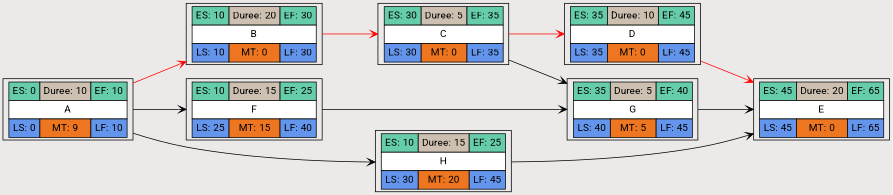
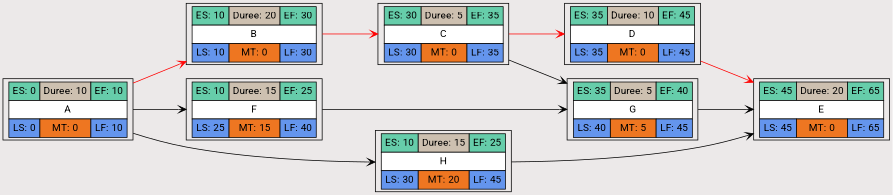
node "ES: 0": text "MT: 9" -> "MT: 0"
